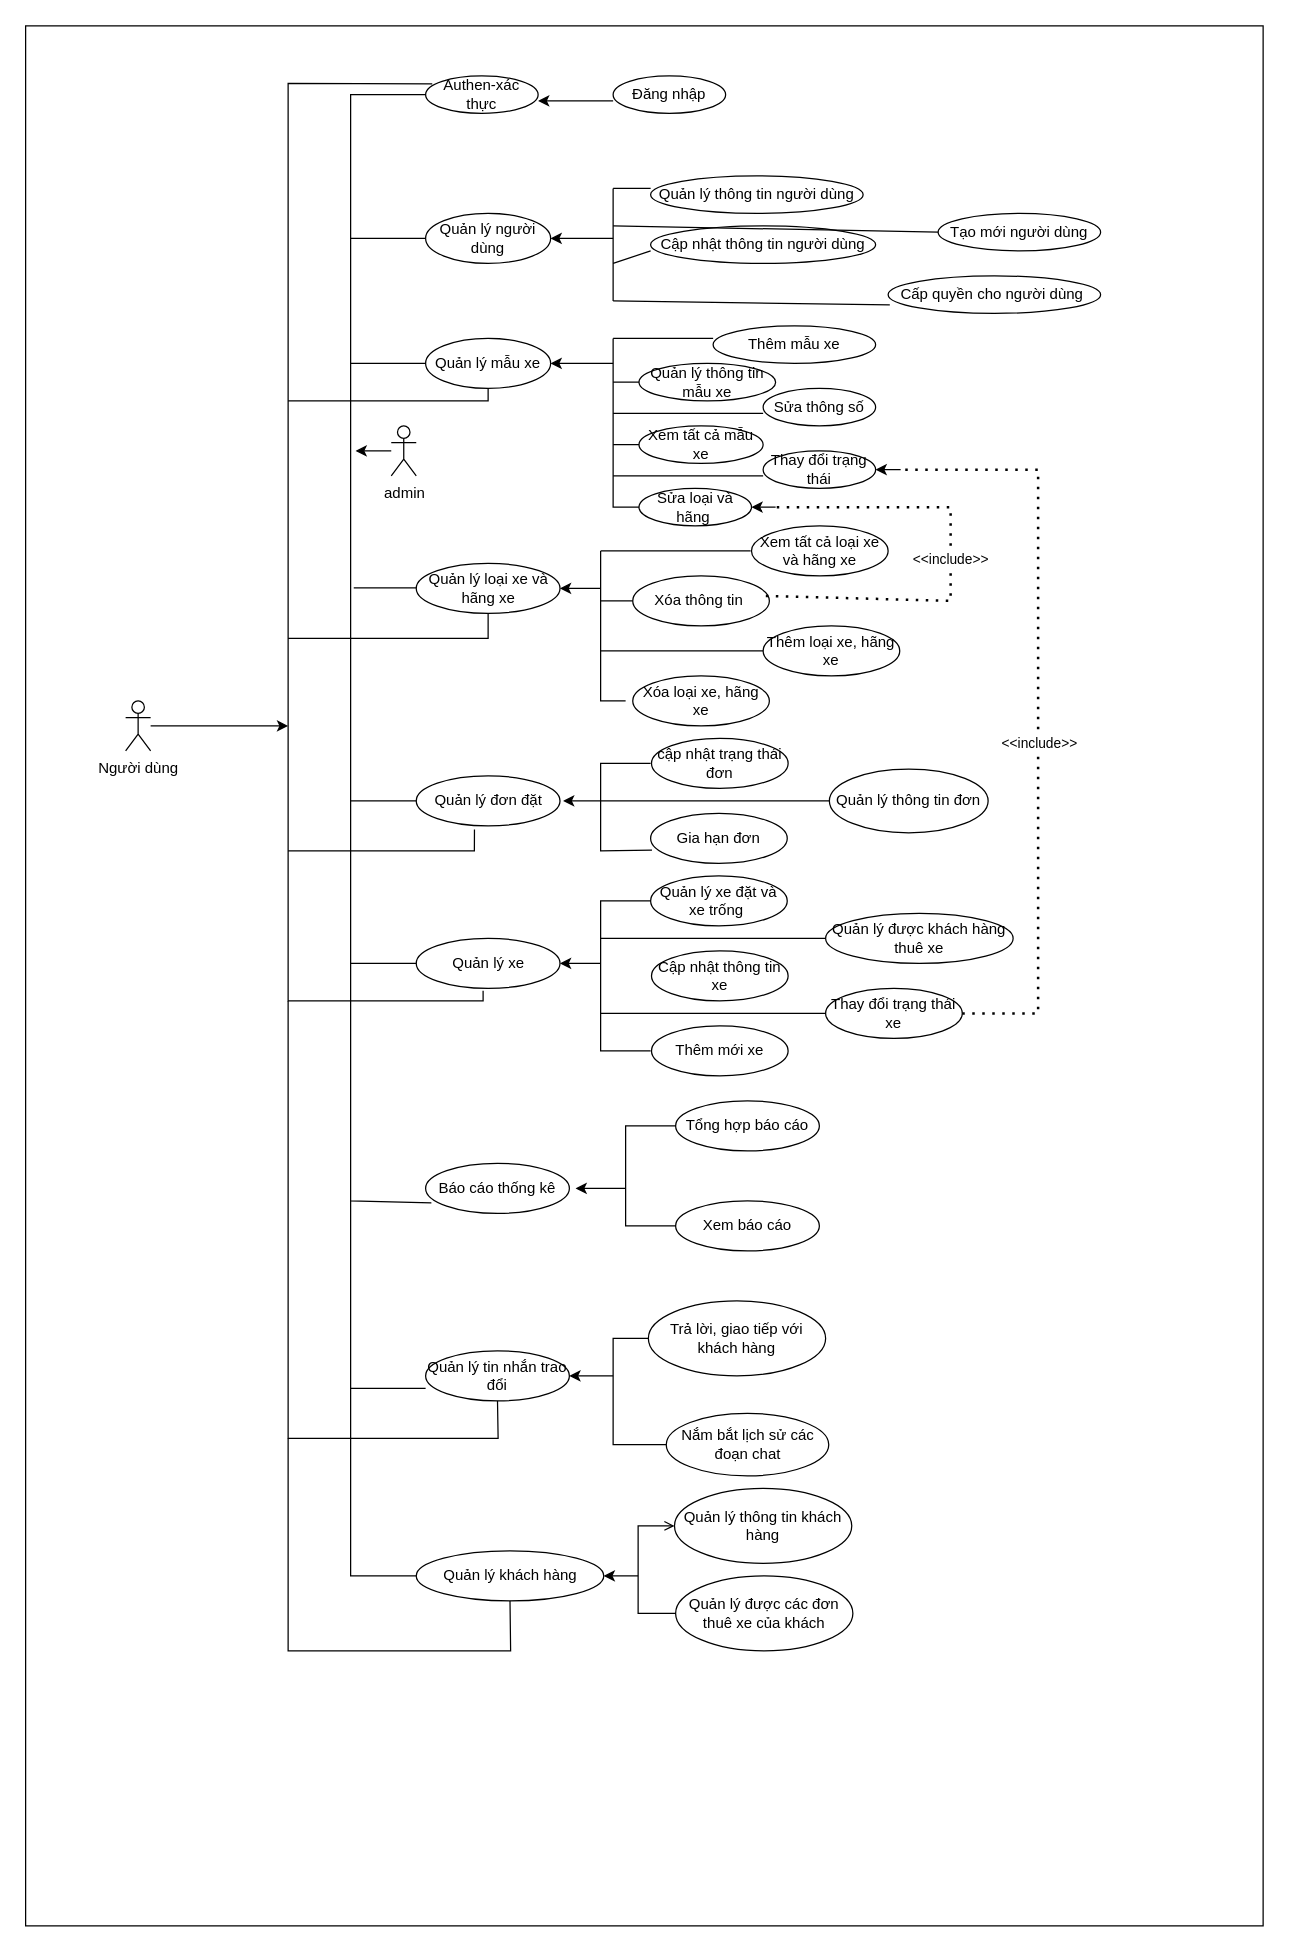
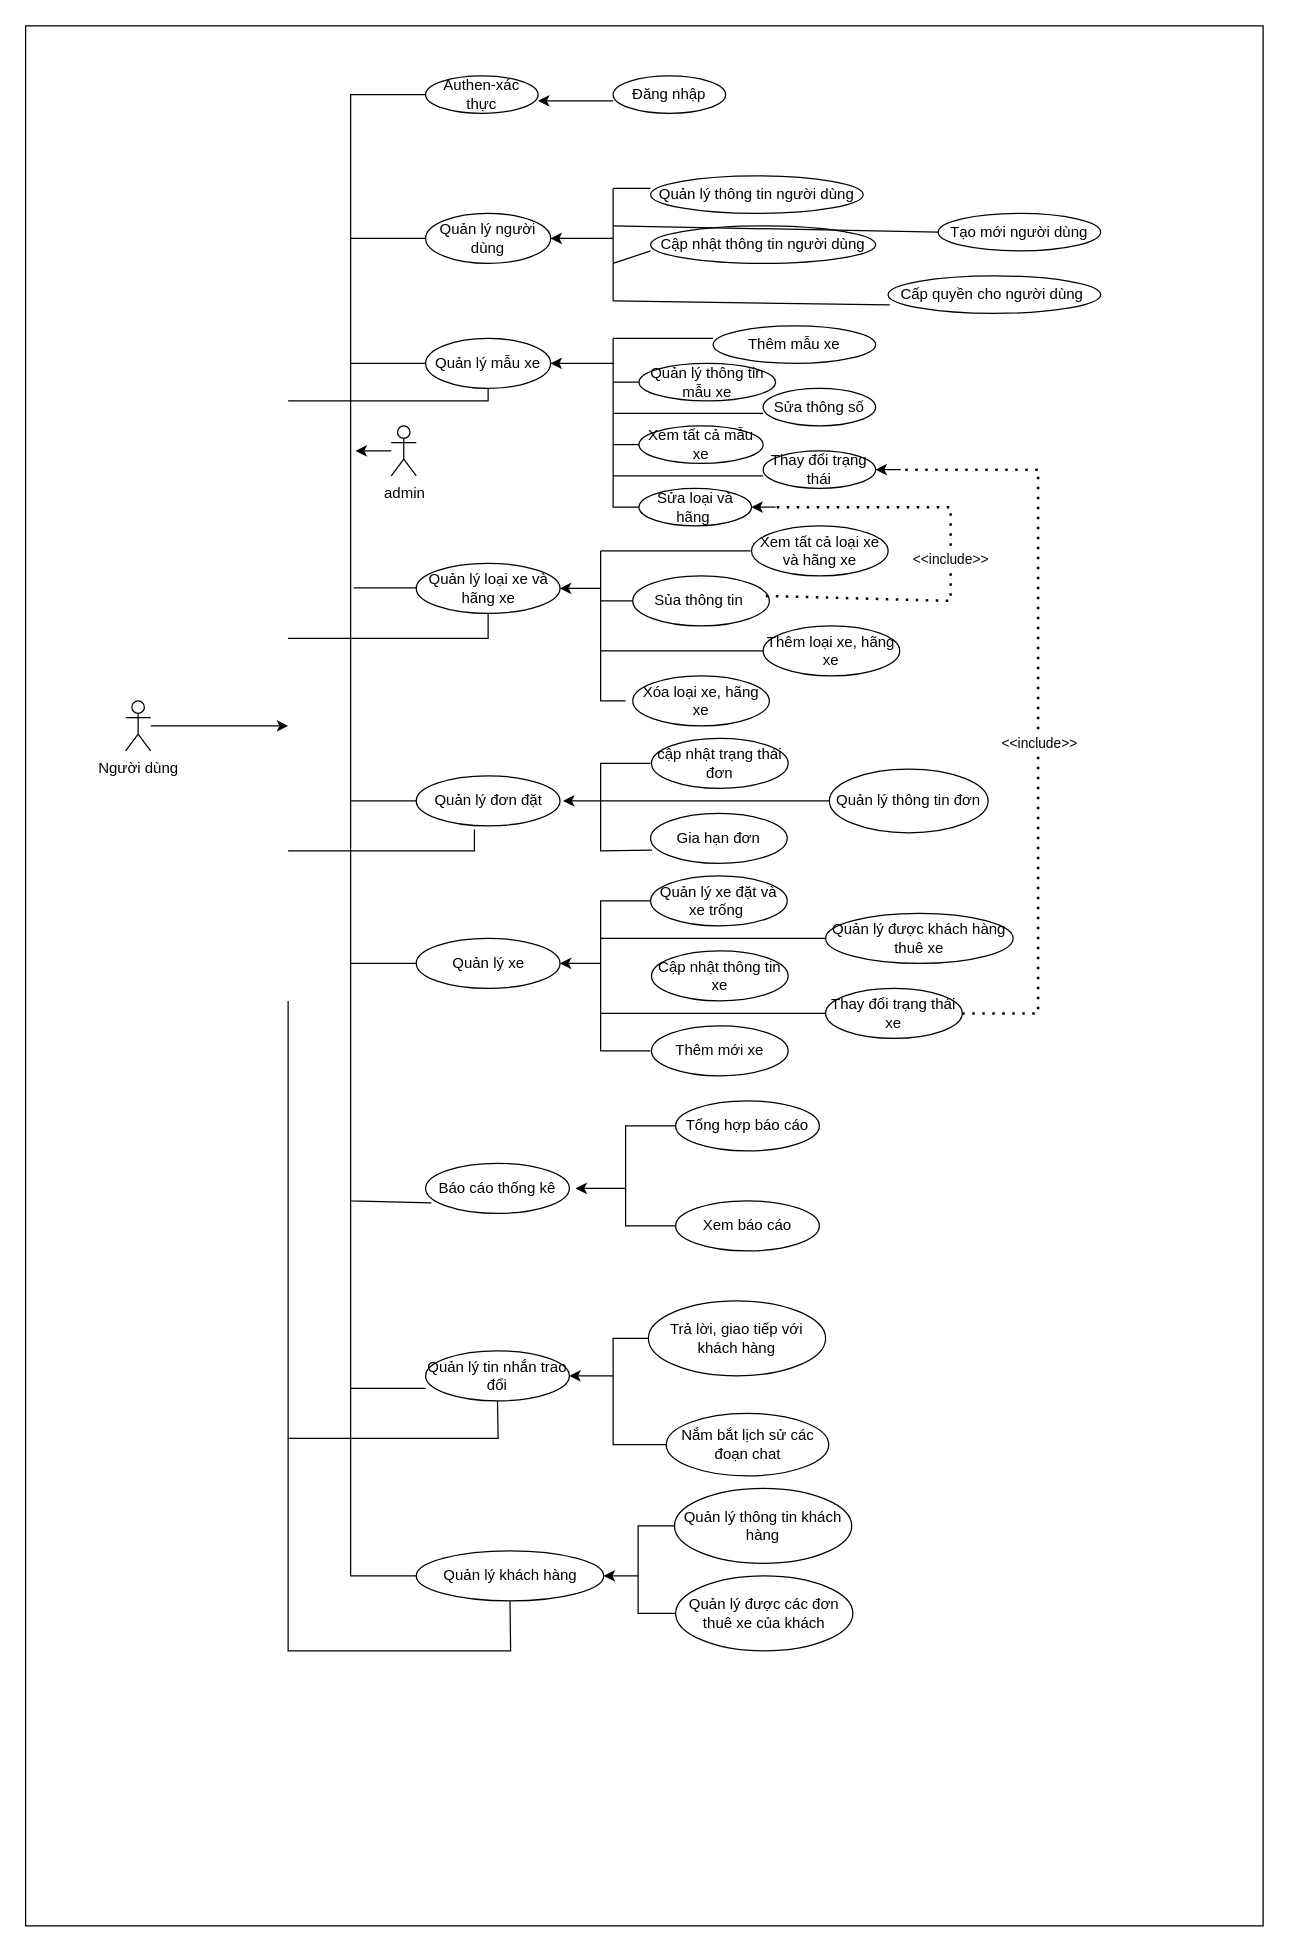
edge "Authen-xác thực" -- "Quản lý xe": removed
node "Xóa thông tin": label "Xóa thông tin" -> "Sủa thông tin"
edge "Quản lý được các đơn thuê xe của khách" -> "Quản lý thông tin khách hàng": arrowhead open -> none
